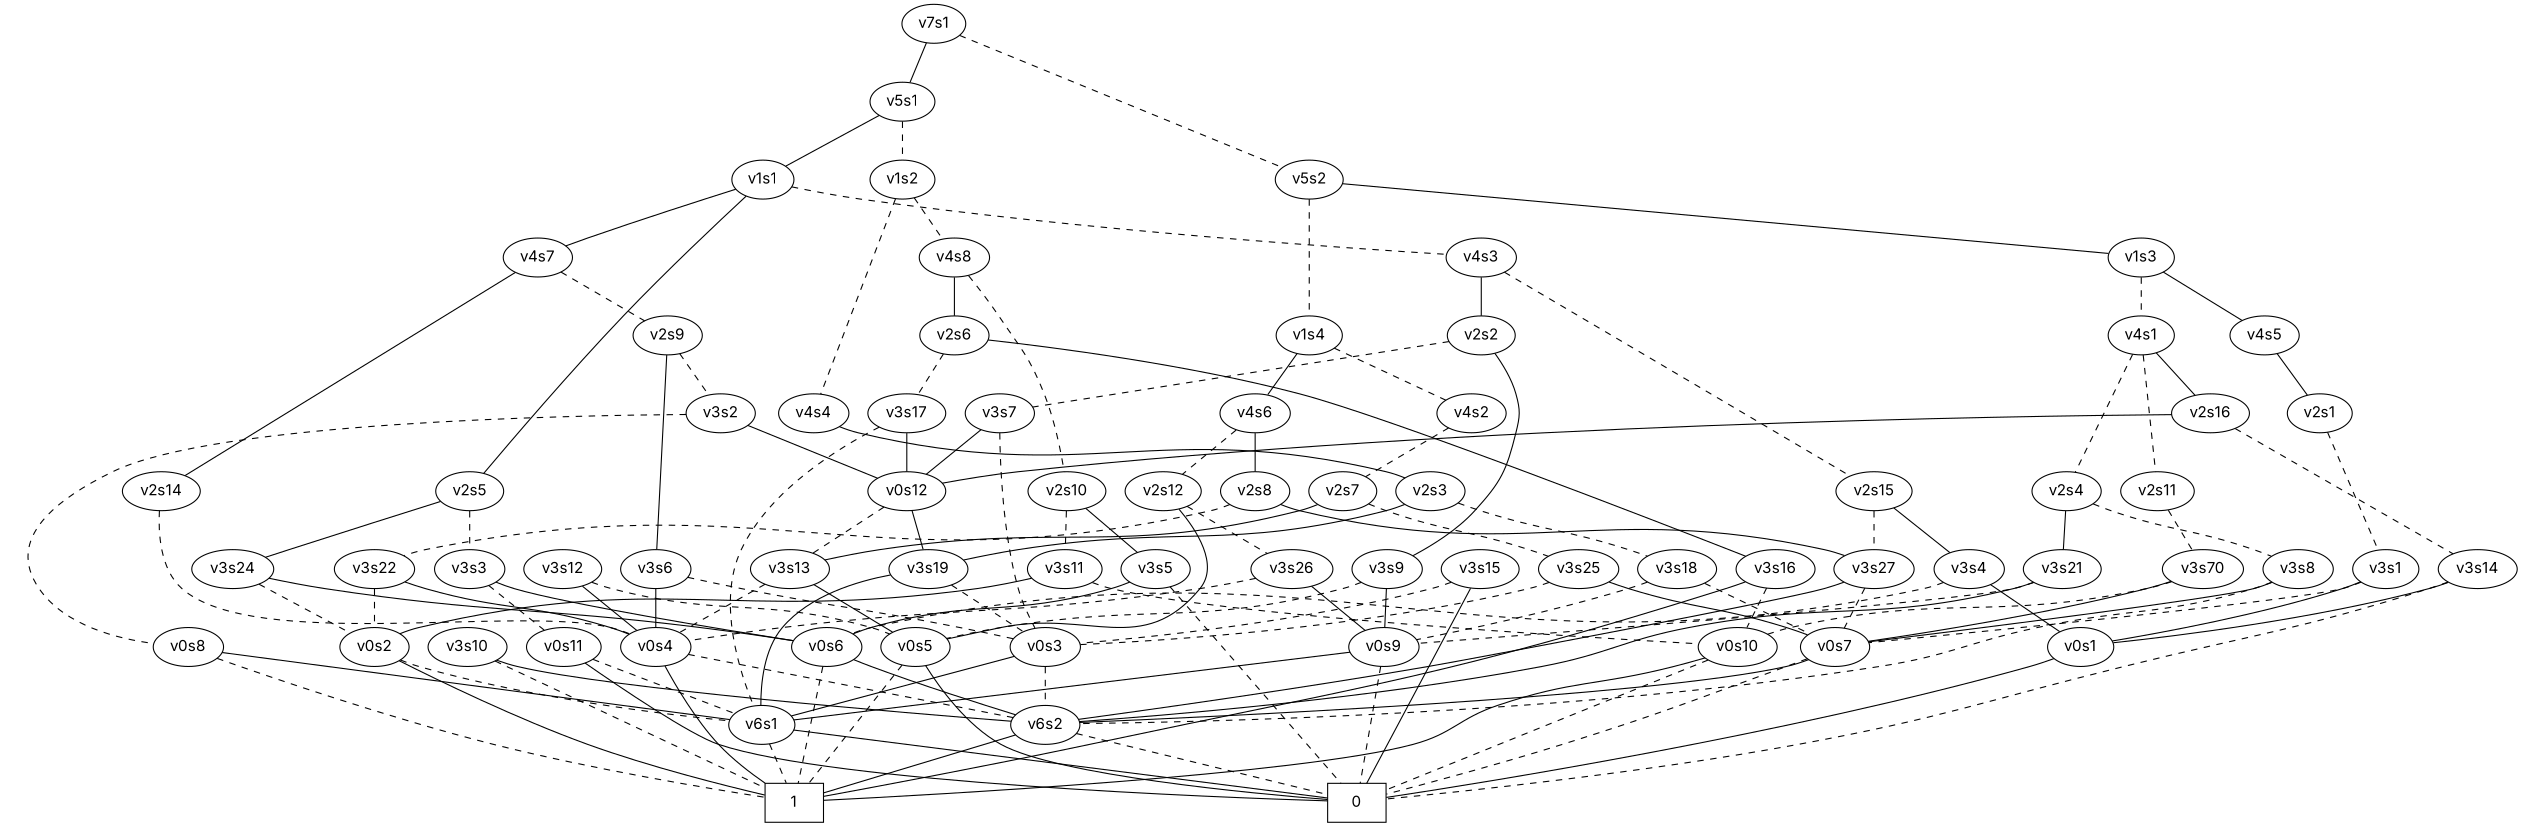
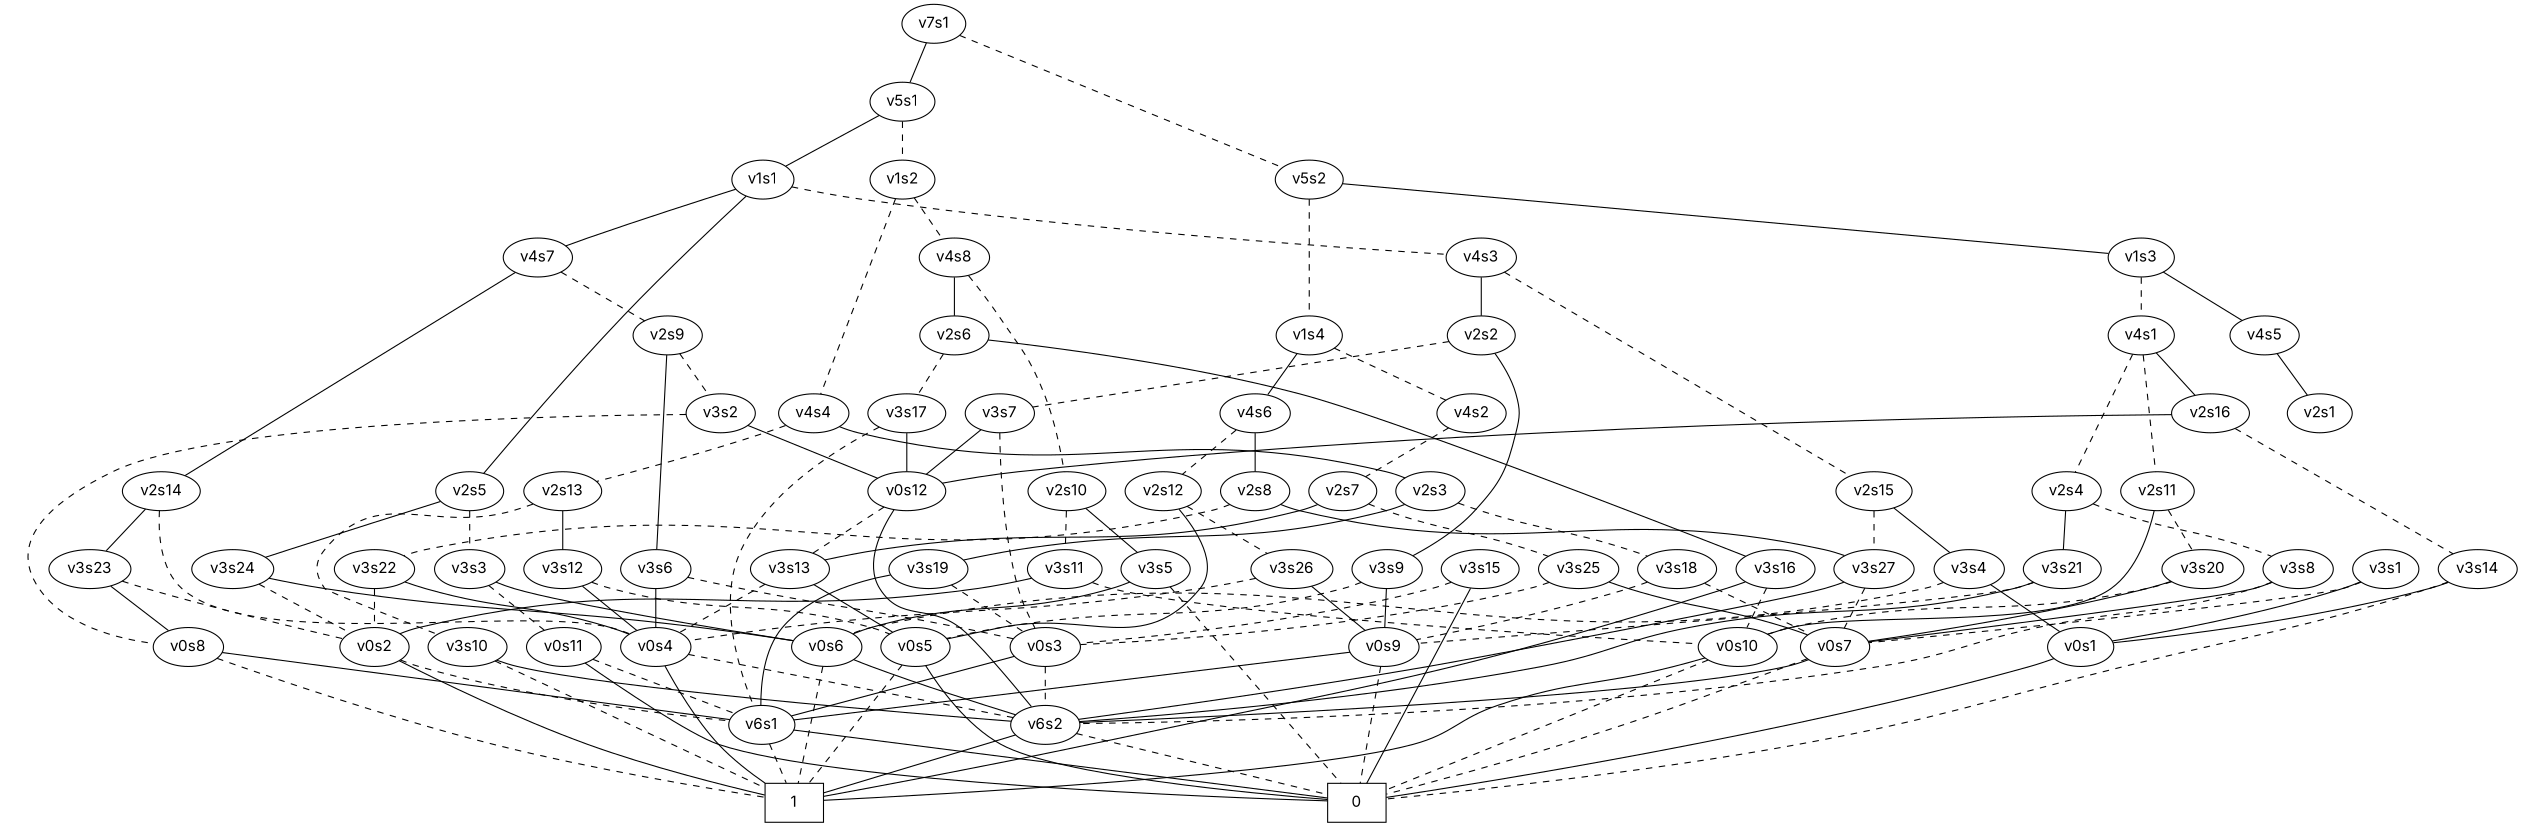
edge "v2s1" -- "v3s1": removed
node "v2s13": added
edge "v0s12" -- "v3s19": now "v0s12" -- "v6s2"
node "v3s23": added
node "v3s70": label "v3s70" -> "v3s20"
edge "v2s11" -- "v0s10": added
